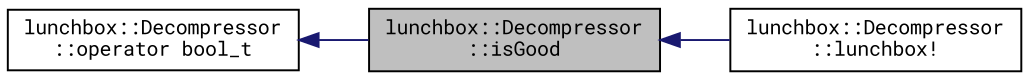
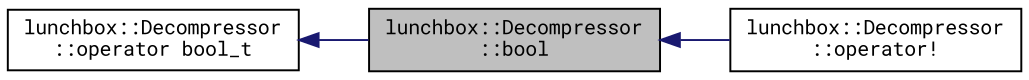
node "lunchbox::Decompressor ::isGood": label "lunchbox::Decompressor ::isGood" -> "lunchbox::Decompressor ::bool"
node "lunchbox::Decompressor ::lunchbox!": label "lunchbox::Decompressor ::lunchbox!" -> "lunchbox::Decompressor ::operator!"
